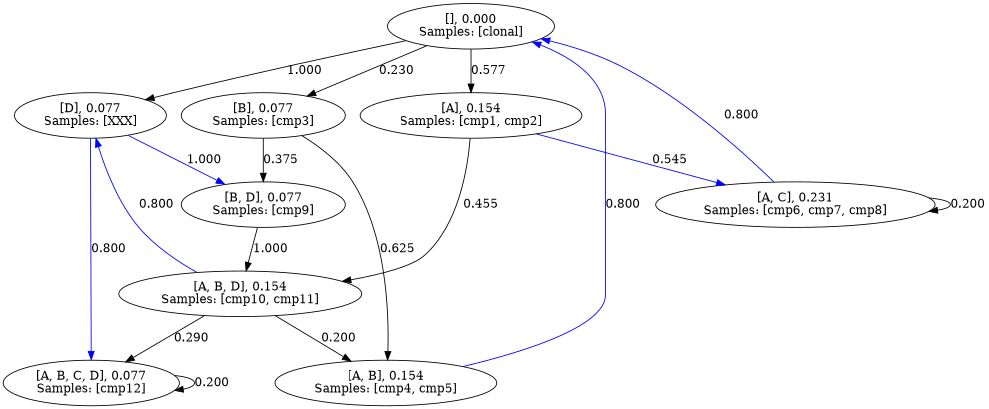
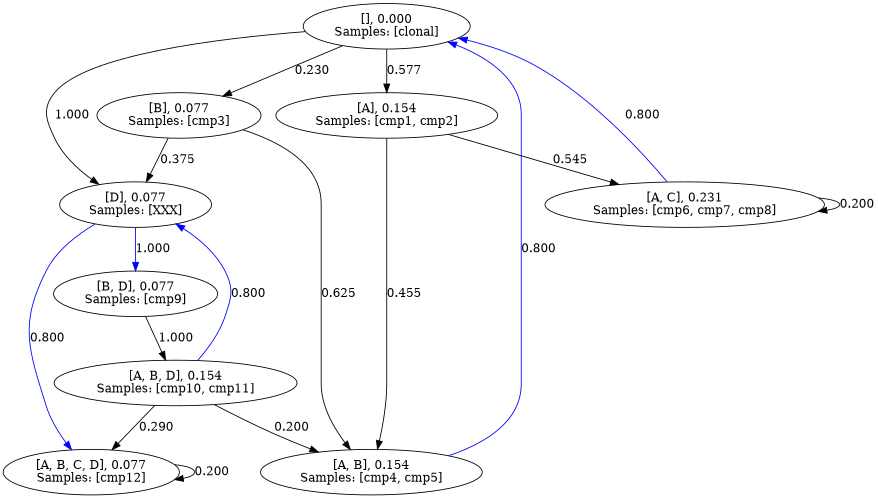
edge "[B], 0.077 Samples: [cmp3]" -> "[B, D], 0.077 Samples: [cmp9]": now "[B], 0.077 Samples: [cmp3]" -> "[D], 0.077 Samples: [XXX]"
edge "[A], 0.154 Samples: [cmp1, cmp2]" -> "[A, C], 0.231 Samples: [cmp6, cmp7, cmp8]": color blue -> black
edge "[A], 0.154 Samples: [cmp1, cmp2]" -> "[A, B, D], 0.154 Samples: [cmp10, cmp11]": now "[A], 0.154 Samples: [cmp1, cmp2]" -> "[A, B], 0.154 Samples: [cmp4, cmp5]"
